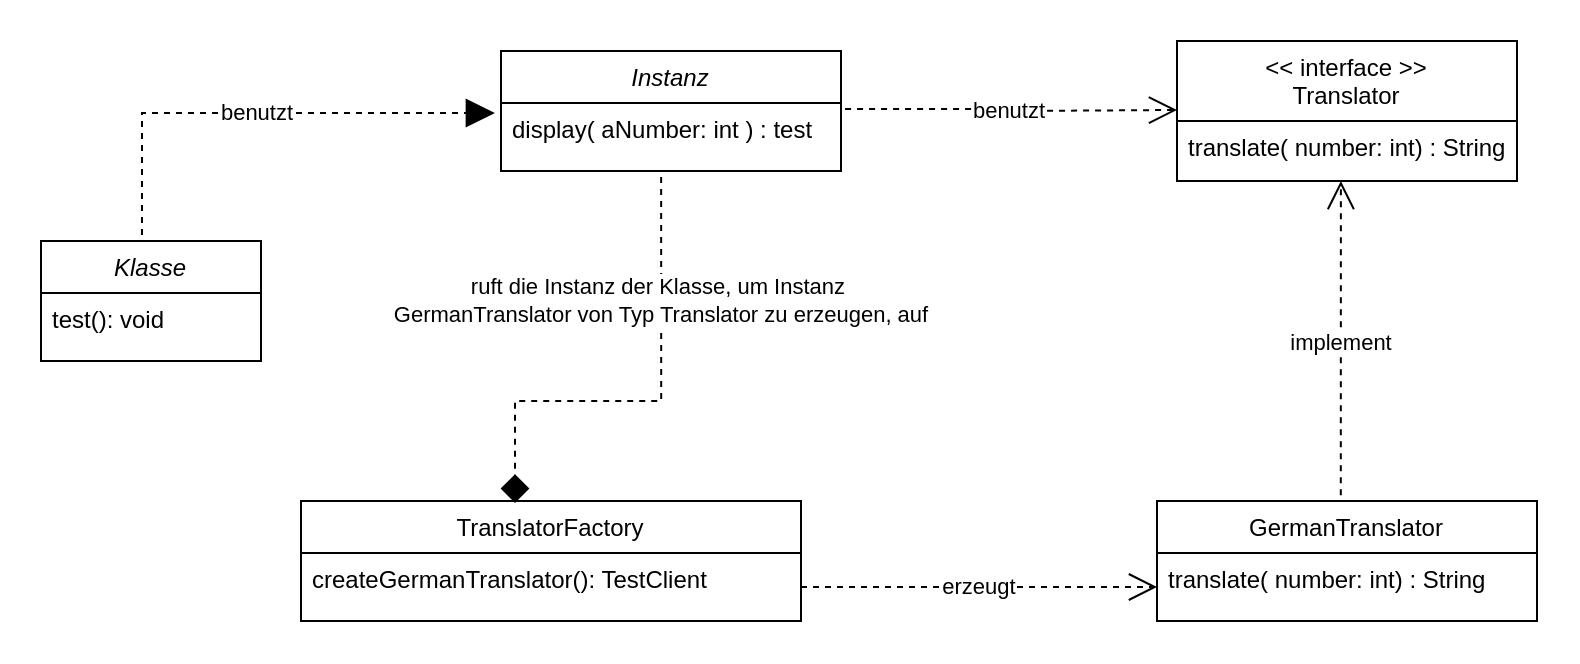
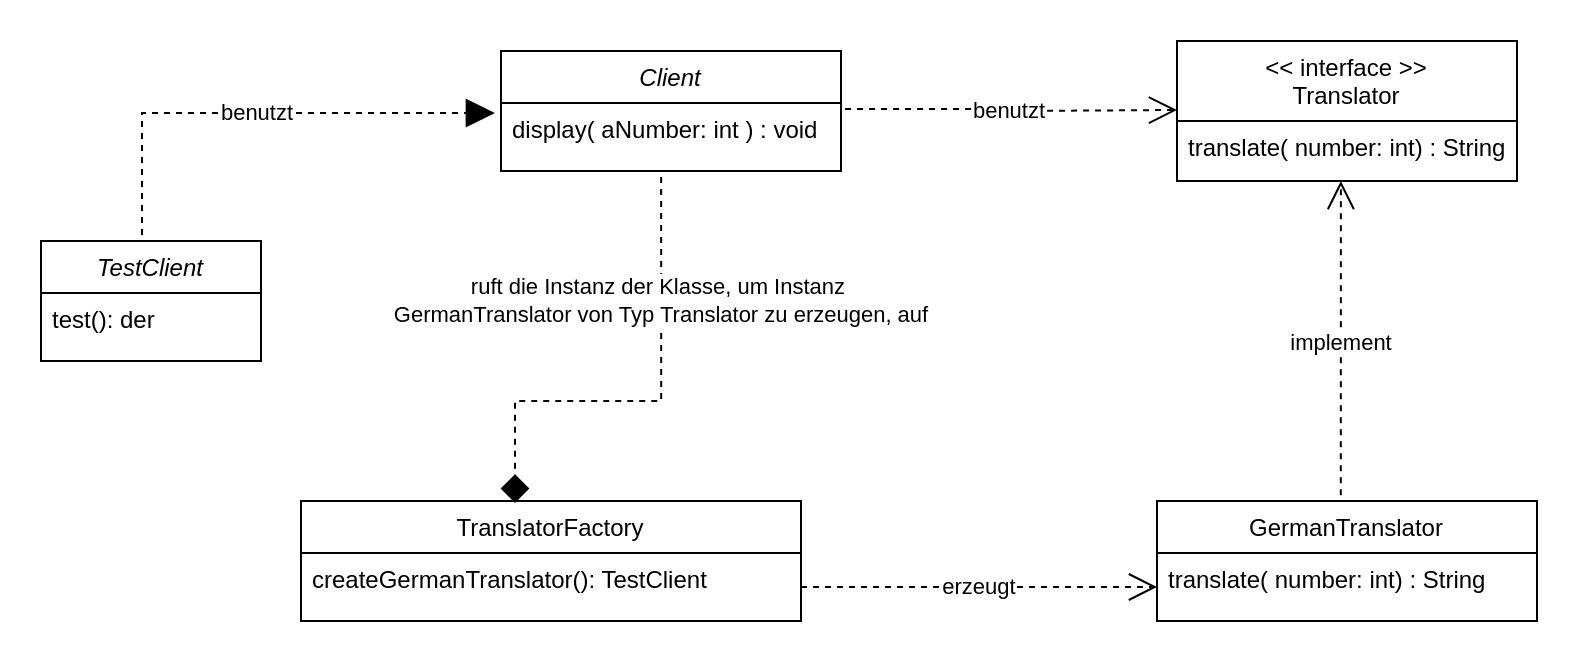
node "Instanz": label "Instanz" -> "Client"
node "display( aNumber: int ) : test": label "display( aNumber: int ) : test" -> "display( aNumber: int ) : void"
node "Klasse": label "Klasse" -> "TestClient"
node "test(): void": label "test(): void" -> "test(): der"
